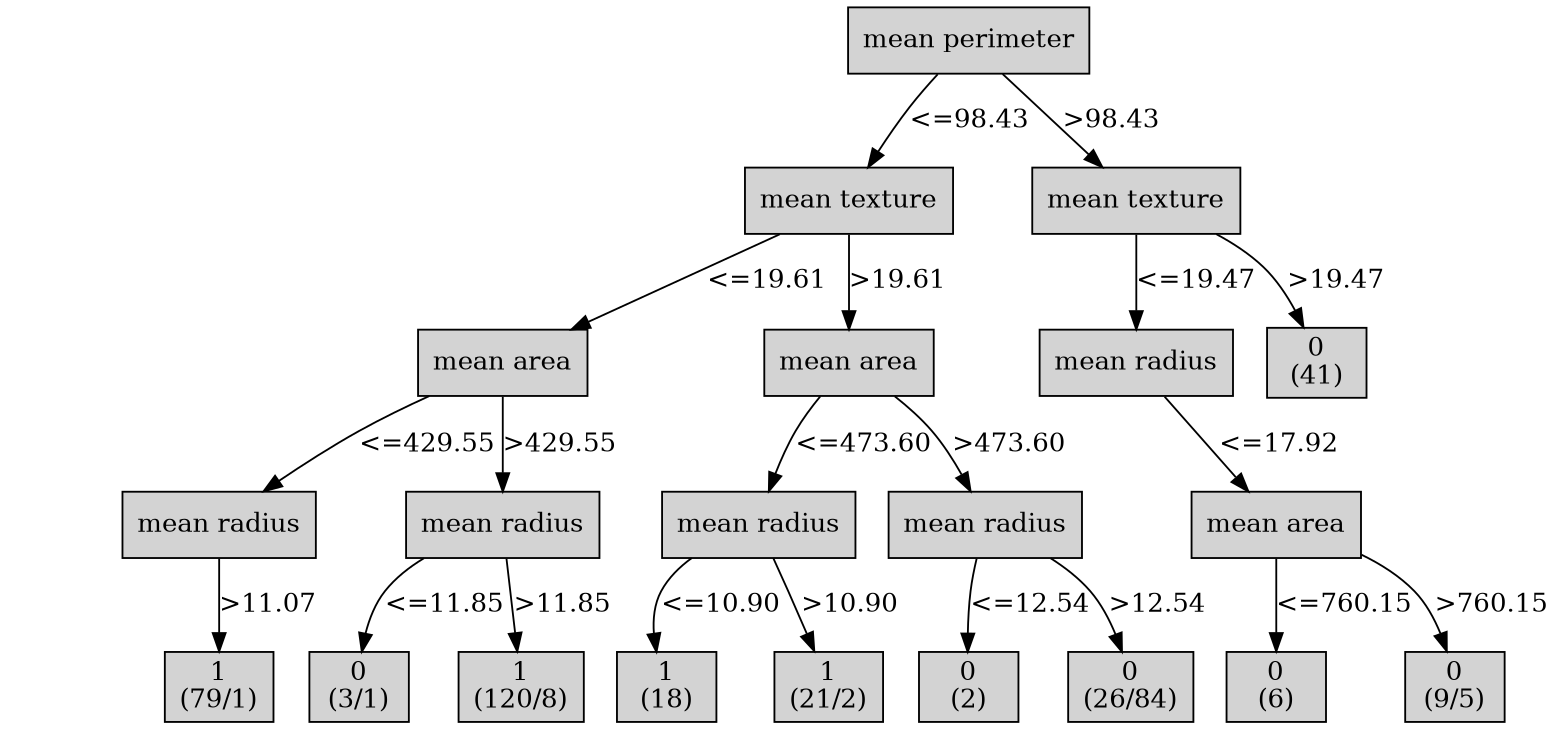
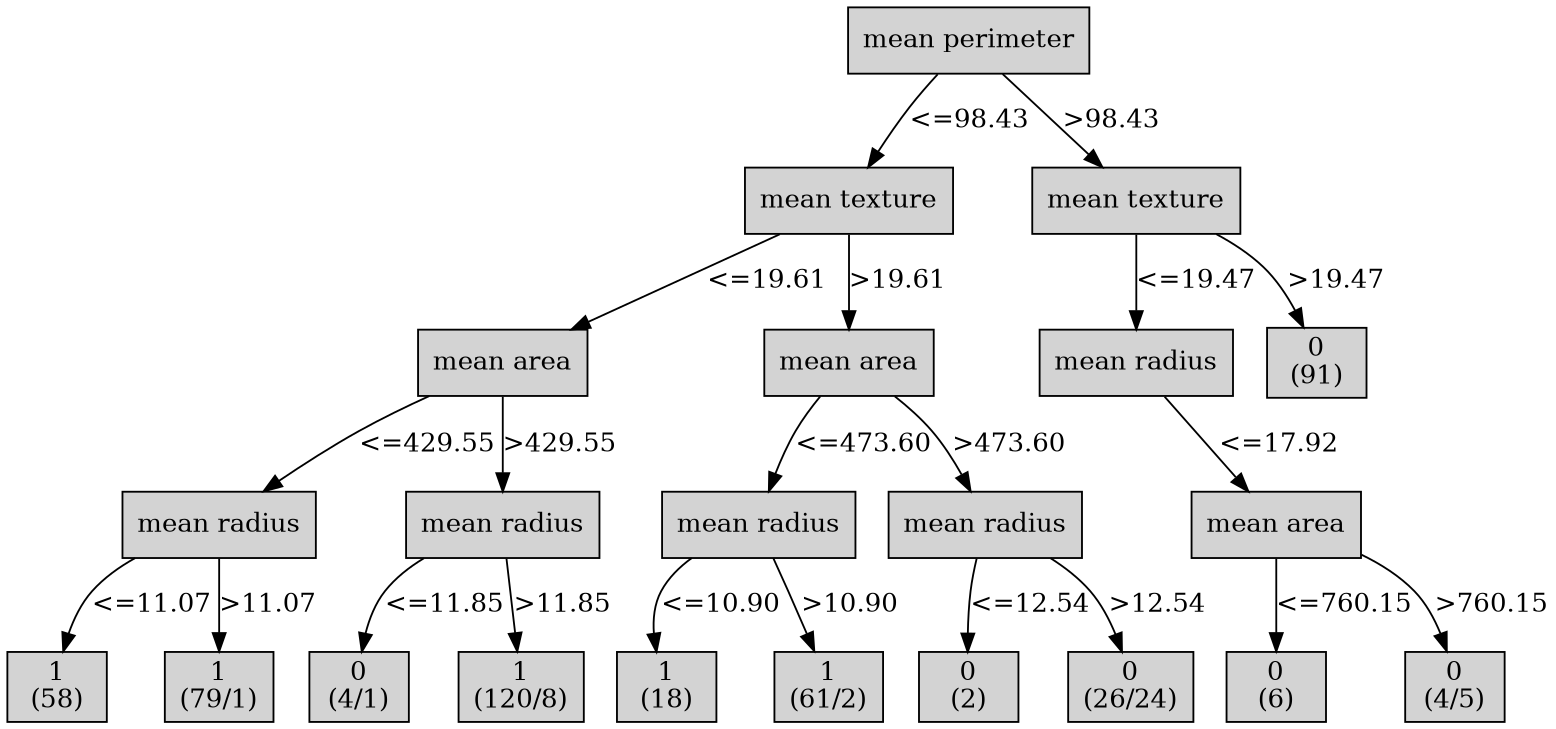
node "0 (41)": label "0 (41)" -> "0 (91)"
node "1 (58)": added
node "0 (3/1)": label "0 (3/1)" -> "0 (4/1)"
node "1 (21/2)": label "1 (21/2)" -> "1 (61/2)"
node "0 (26/84)": label "0 (26/84)" -> "0 (26/24)"
node "0 (9/5)": label "0 (9/5)" -> "0 (4/5)"
